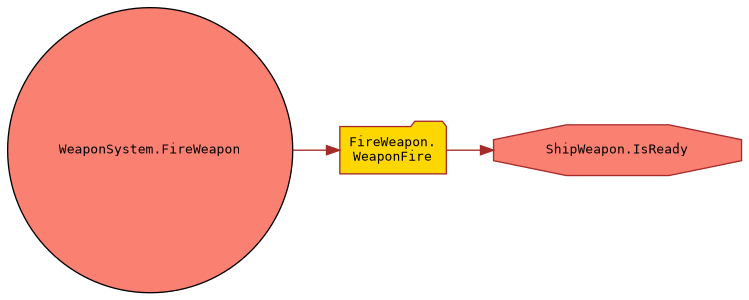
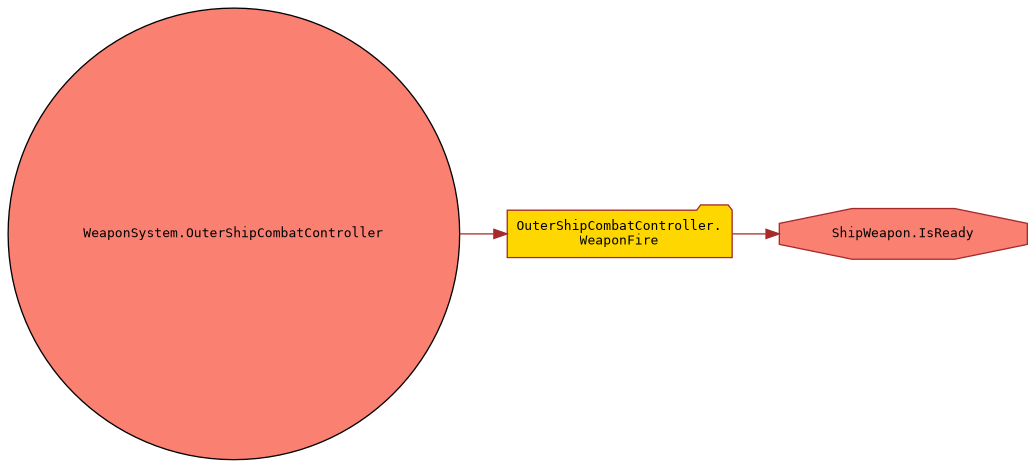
node "WeaponSystem.FireWeapon": label "WeaponSystem.FireWeapon" -> "WeaponSystem.OuterShipCombatController"
node "FireWeapon. WeaponFire": label "FireWeapon. WeaponFire" -> "OuterShipCombatController. WeaponFire"
